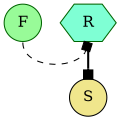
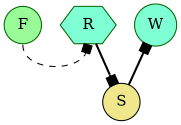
node "W": added
